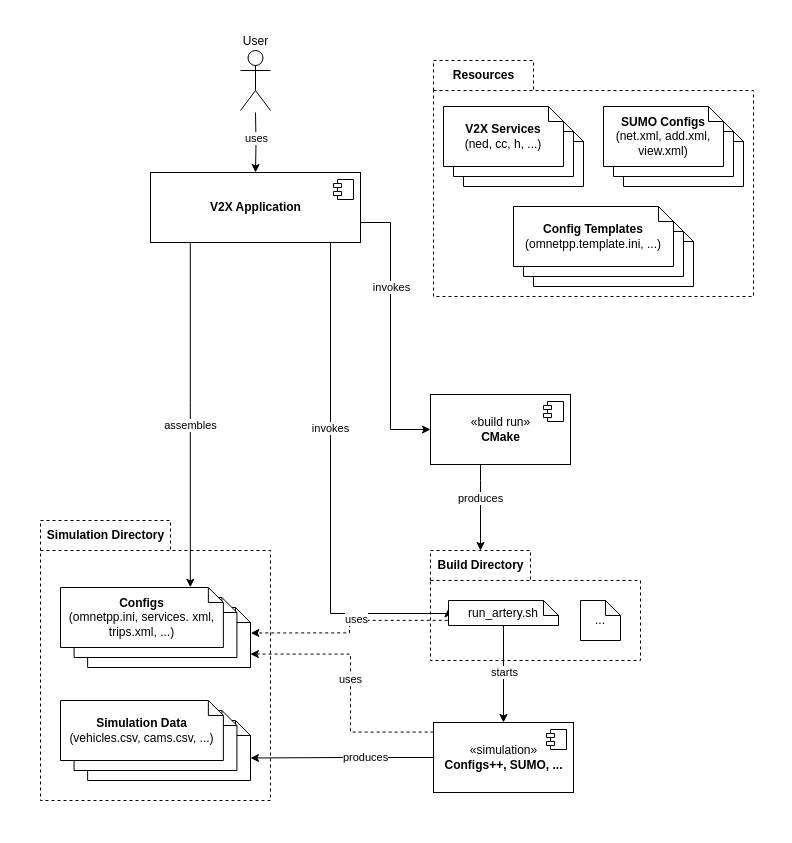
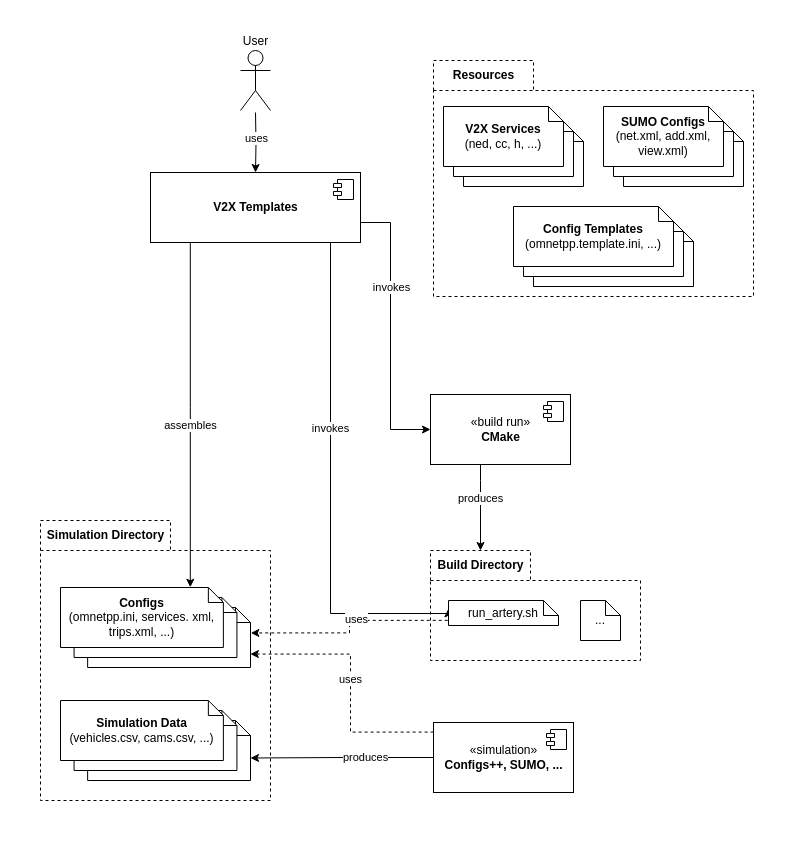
node "V2X Application": label "V2X Application" -> "V2X Templates"
edge "run_artery.sh" -> "«simulation» Configs++, SUMO, ...": removed, label "starts"
